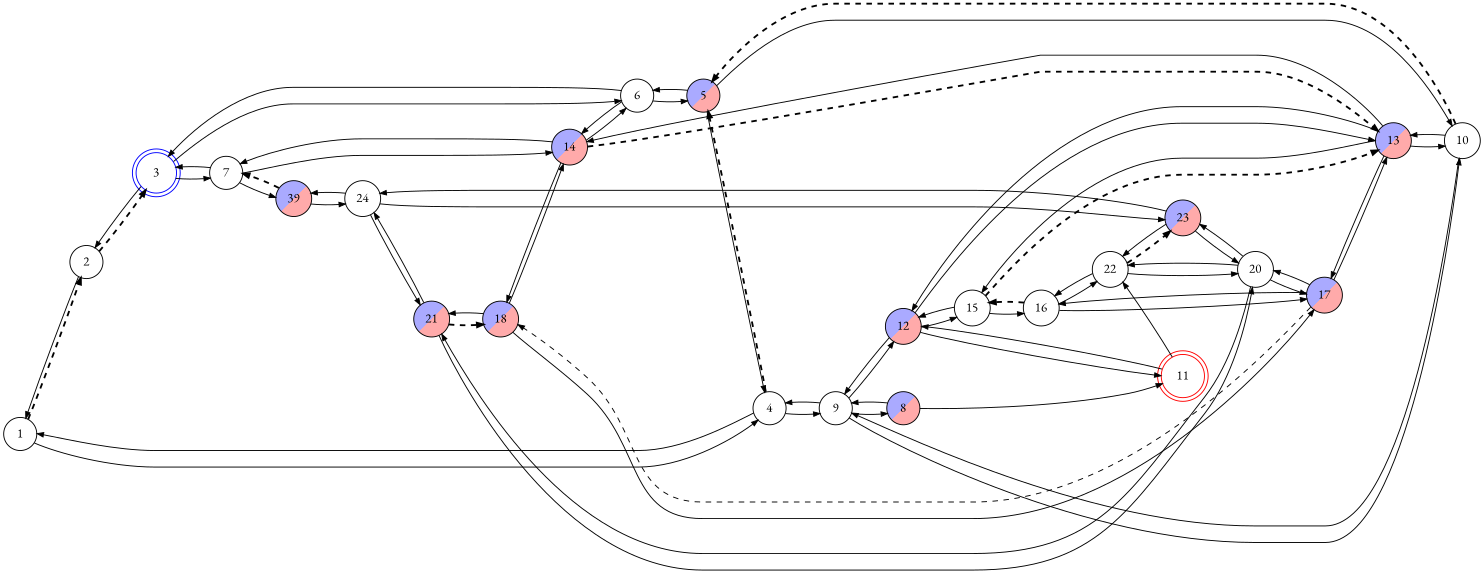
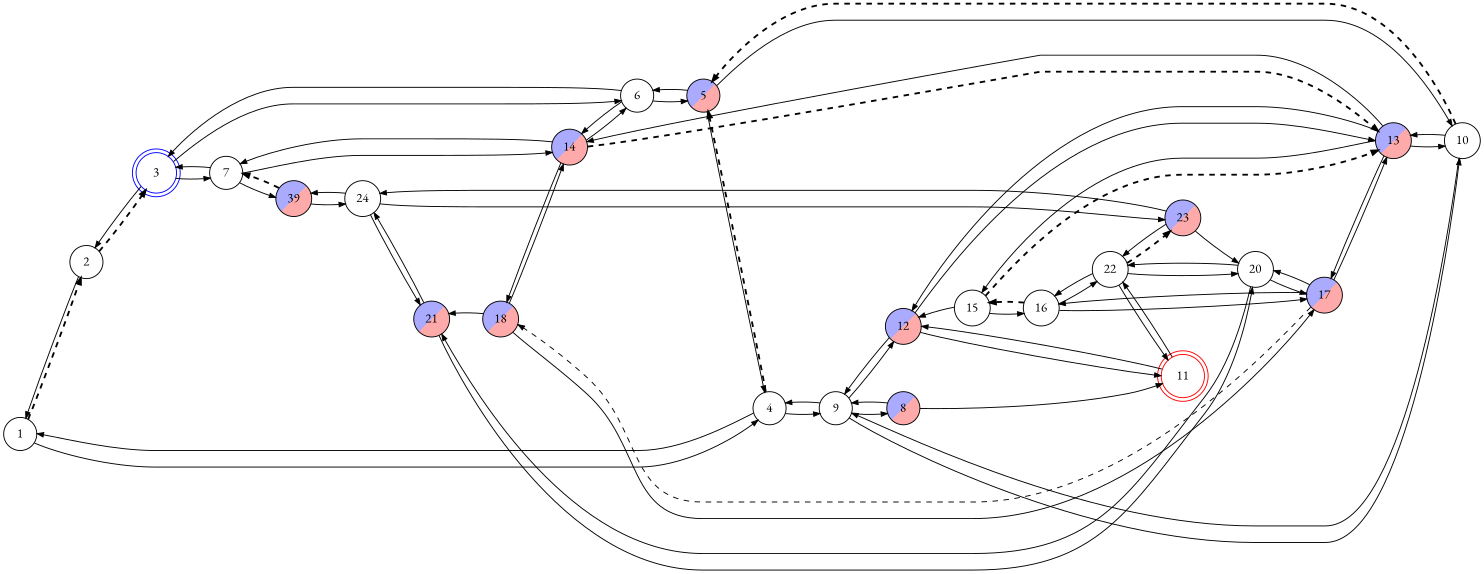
edge "20" -> "23": removed
edge "22" -> "11": added
edge "12" -> "15": removed
edge "21" -> "18": removed
